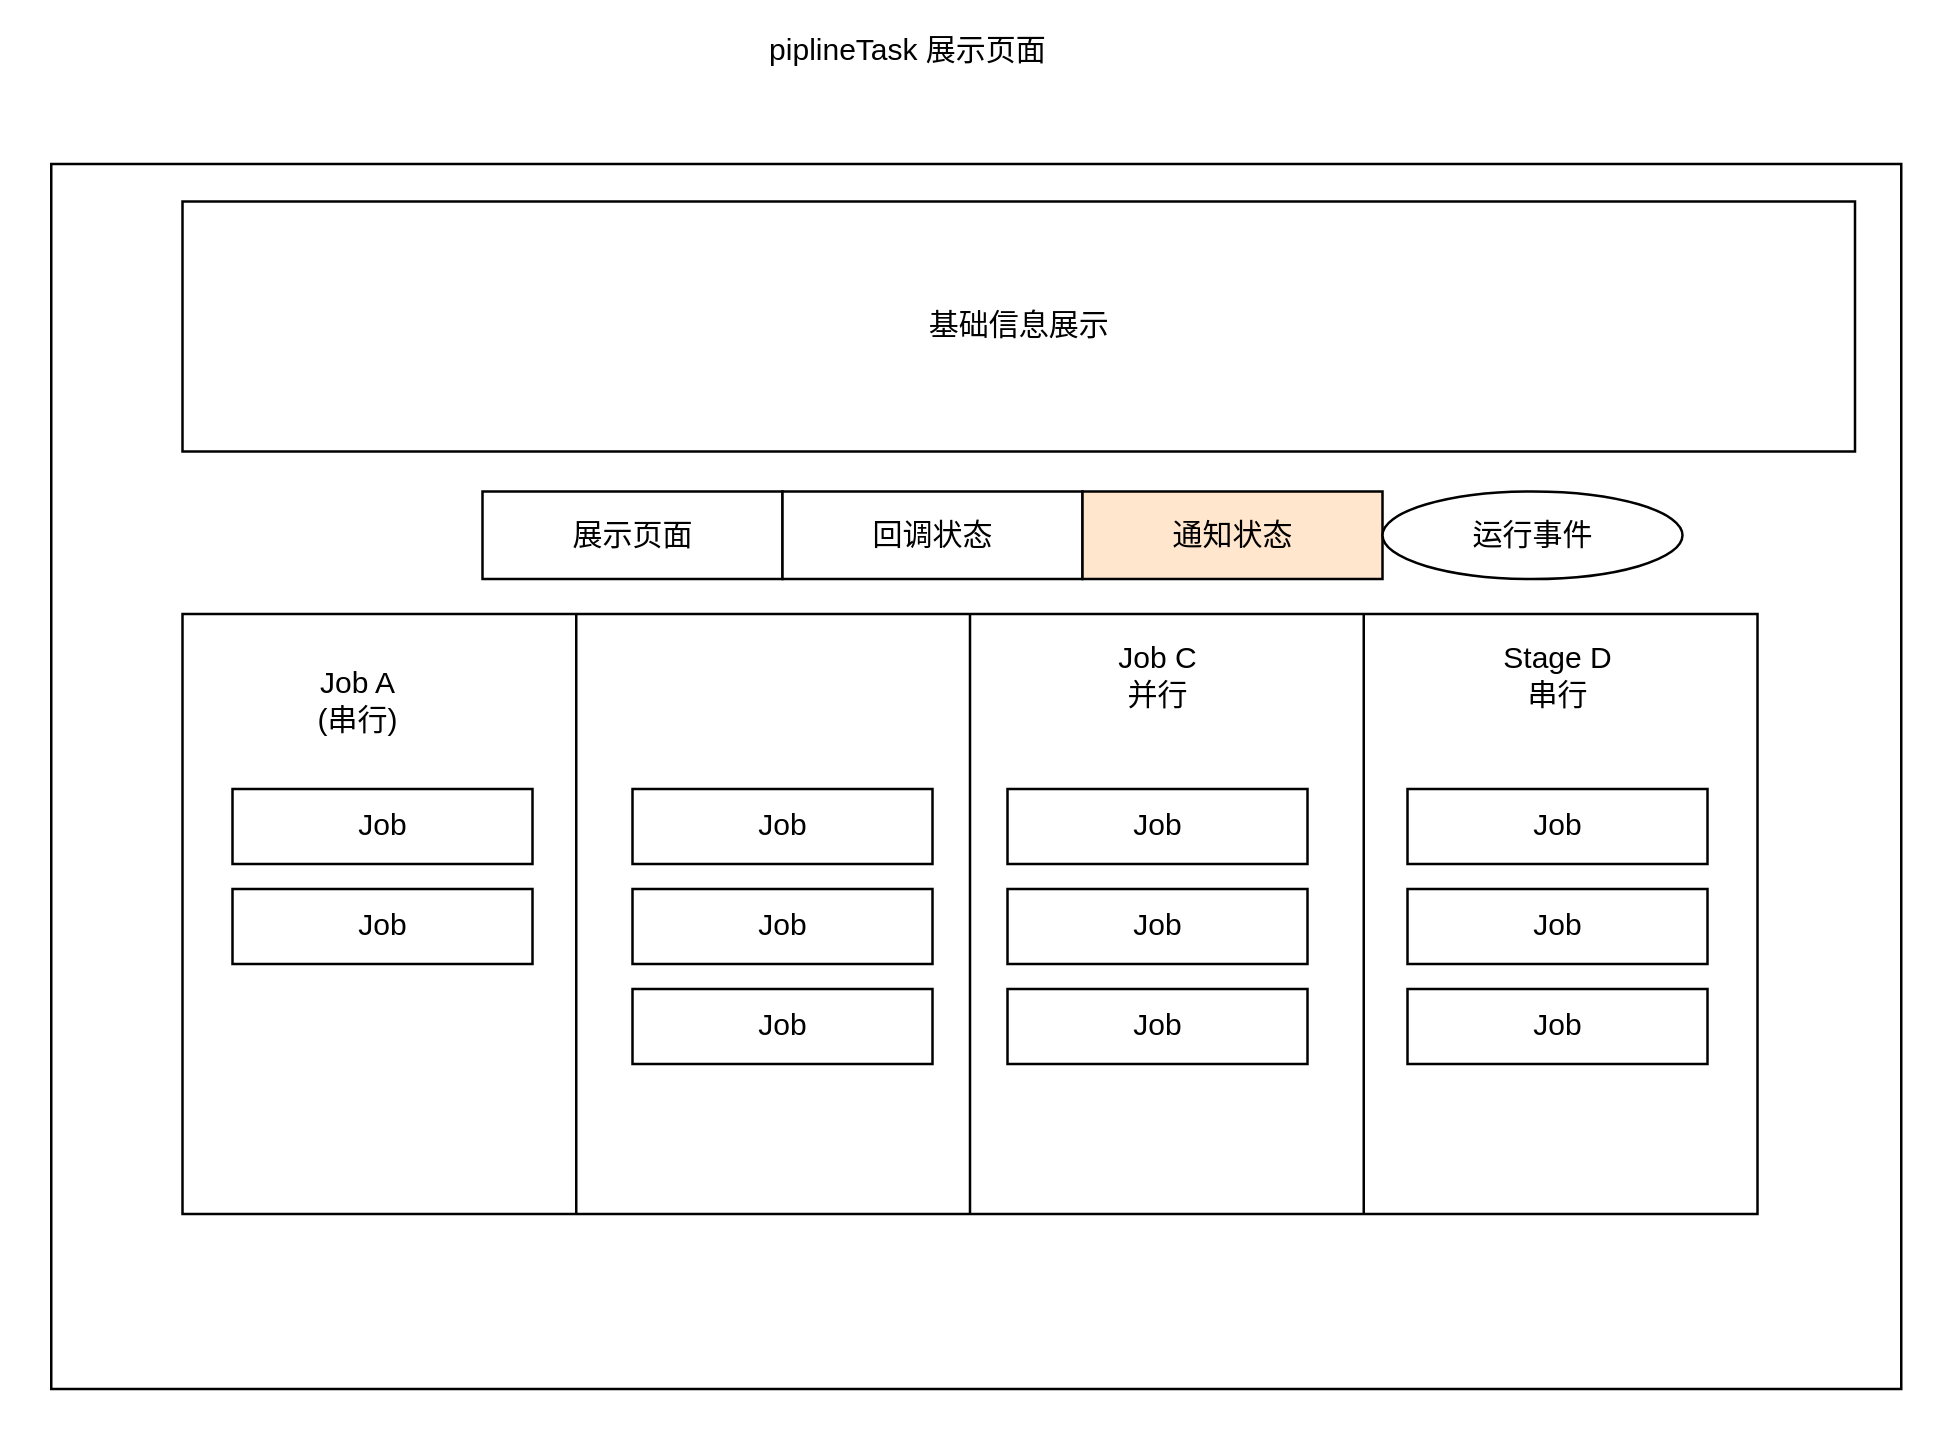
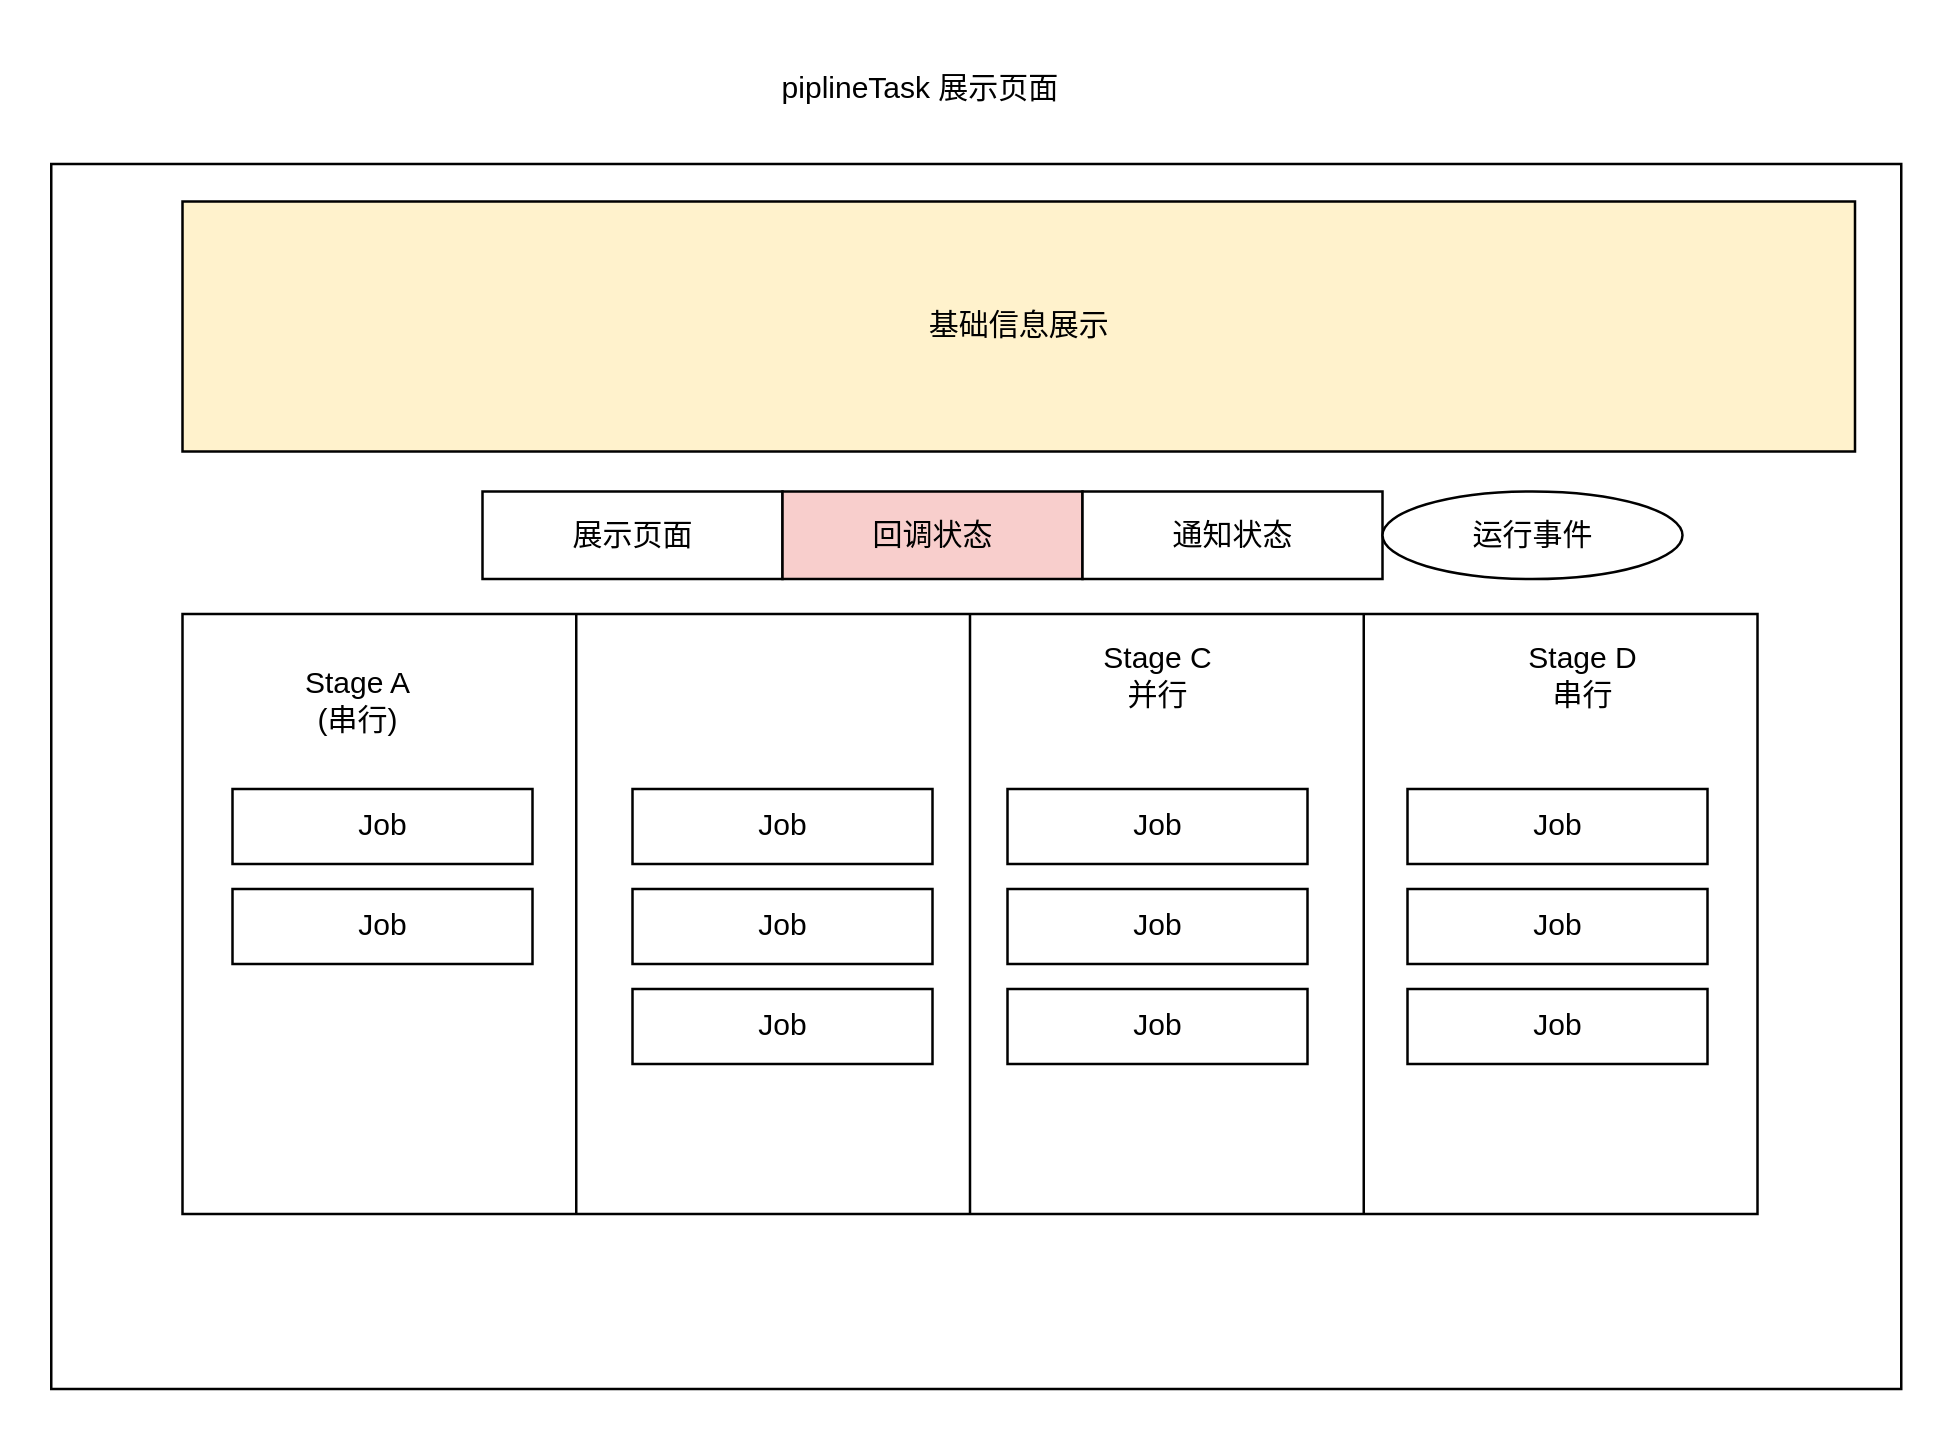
node "piplineTask 展示页面": moved (909, 51) -> (921, 89)
node "基础信息展示": fillcolor #ffffff -> #fff2cc
node "回调状态": fillcolor #ffffff -> #f8cecc
node "通知状态": fillcolor #ffe6cc -> #ffffff
node "Job C 并行": label "Job C 并行" -> "Stage C 并行"
node "Stage D 串行": moved (1558, 676) -> (1583, 676)
node "Job A (串行)": label "Job A (串行)" -> "Stage A (串行)"
